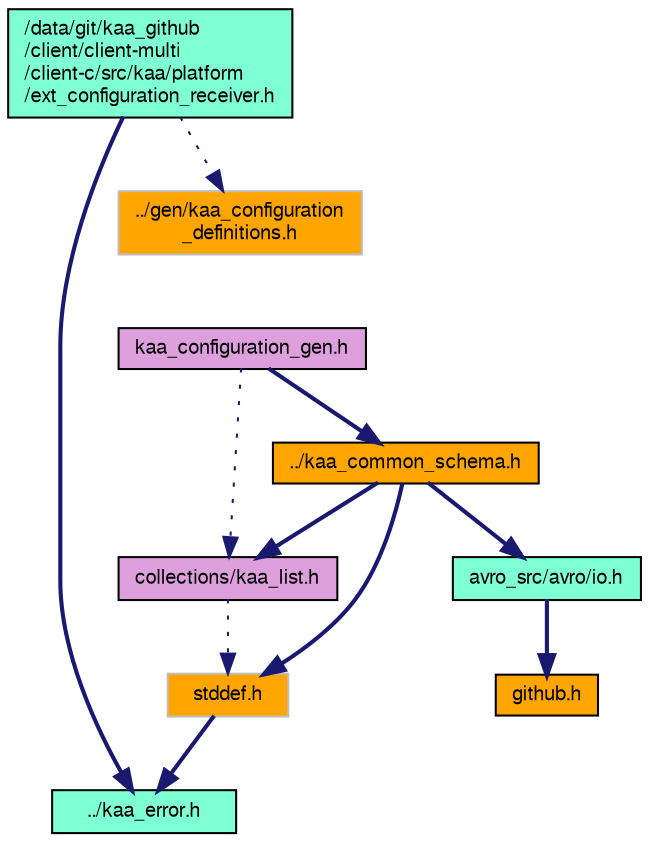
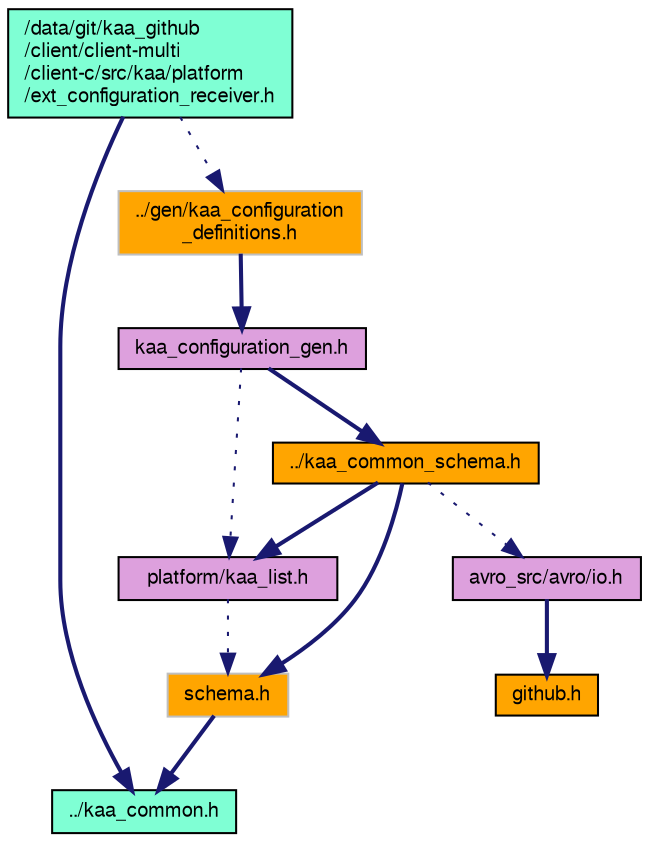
edge "../gen/kaa_configuration _definitions.h" -> "kaa_configuration_gen.h": added
edge "../kaa_common_schema.h" -> "avro_src/avro/io.h": style bold -> dotted
node "collections/kaa_list.h": label "collections/kaa_list.h" -> "platform/kaa_list.h"
node "avro_src/avro/io.h": fillcolor aquamarine -> plum
node "stddef.h": label "stddef.h" -> "schema.h"
node "../kaa_error.h": label "../kaa_error.h" -> "../kaa_common.h"
